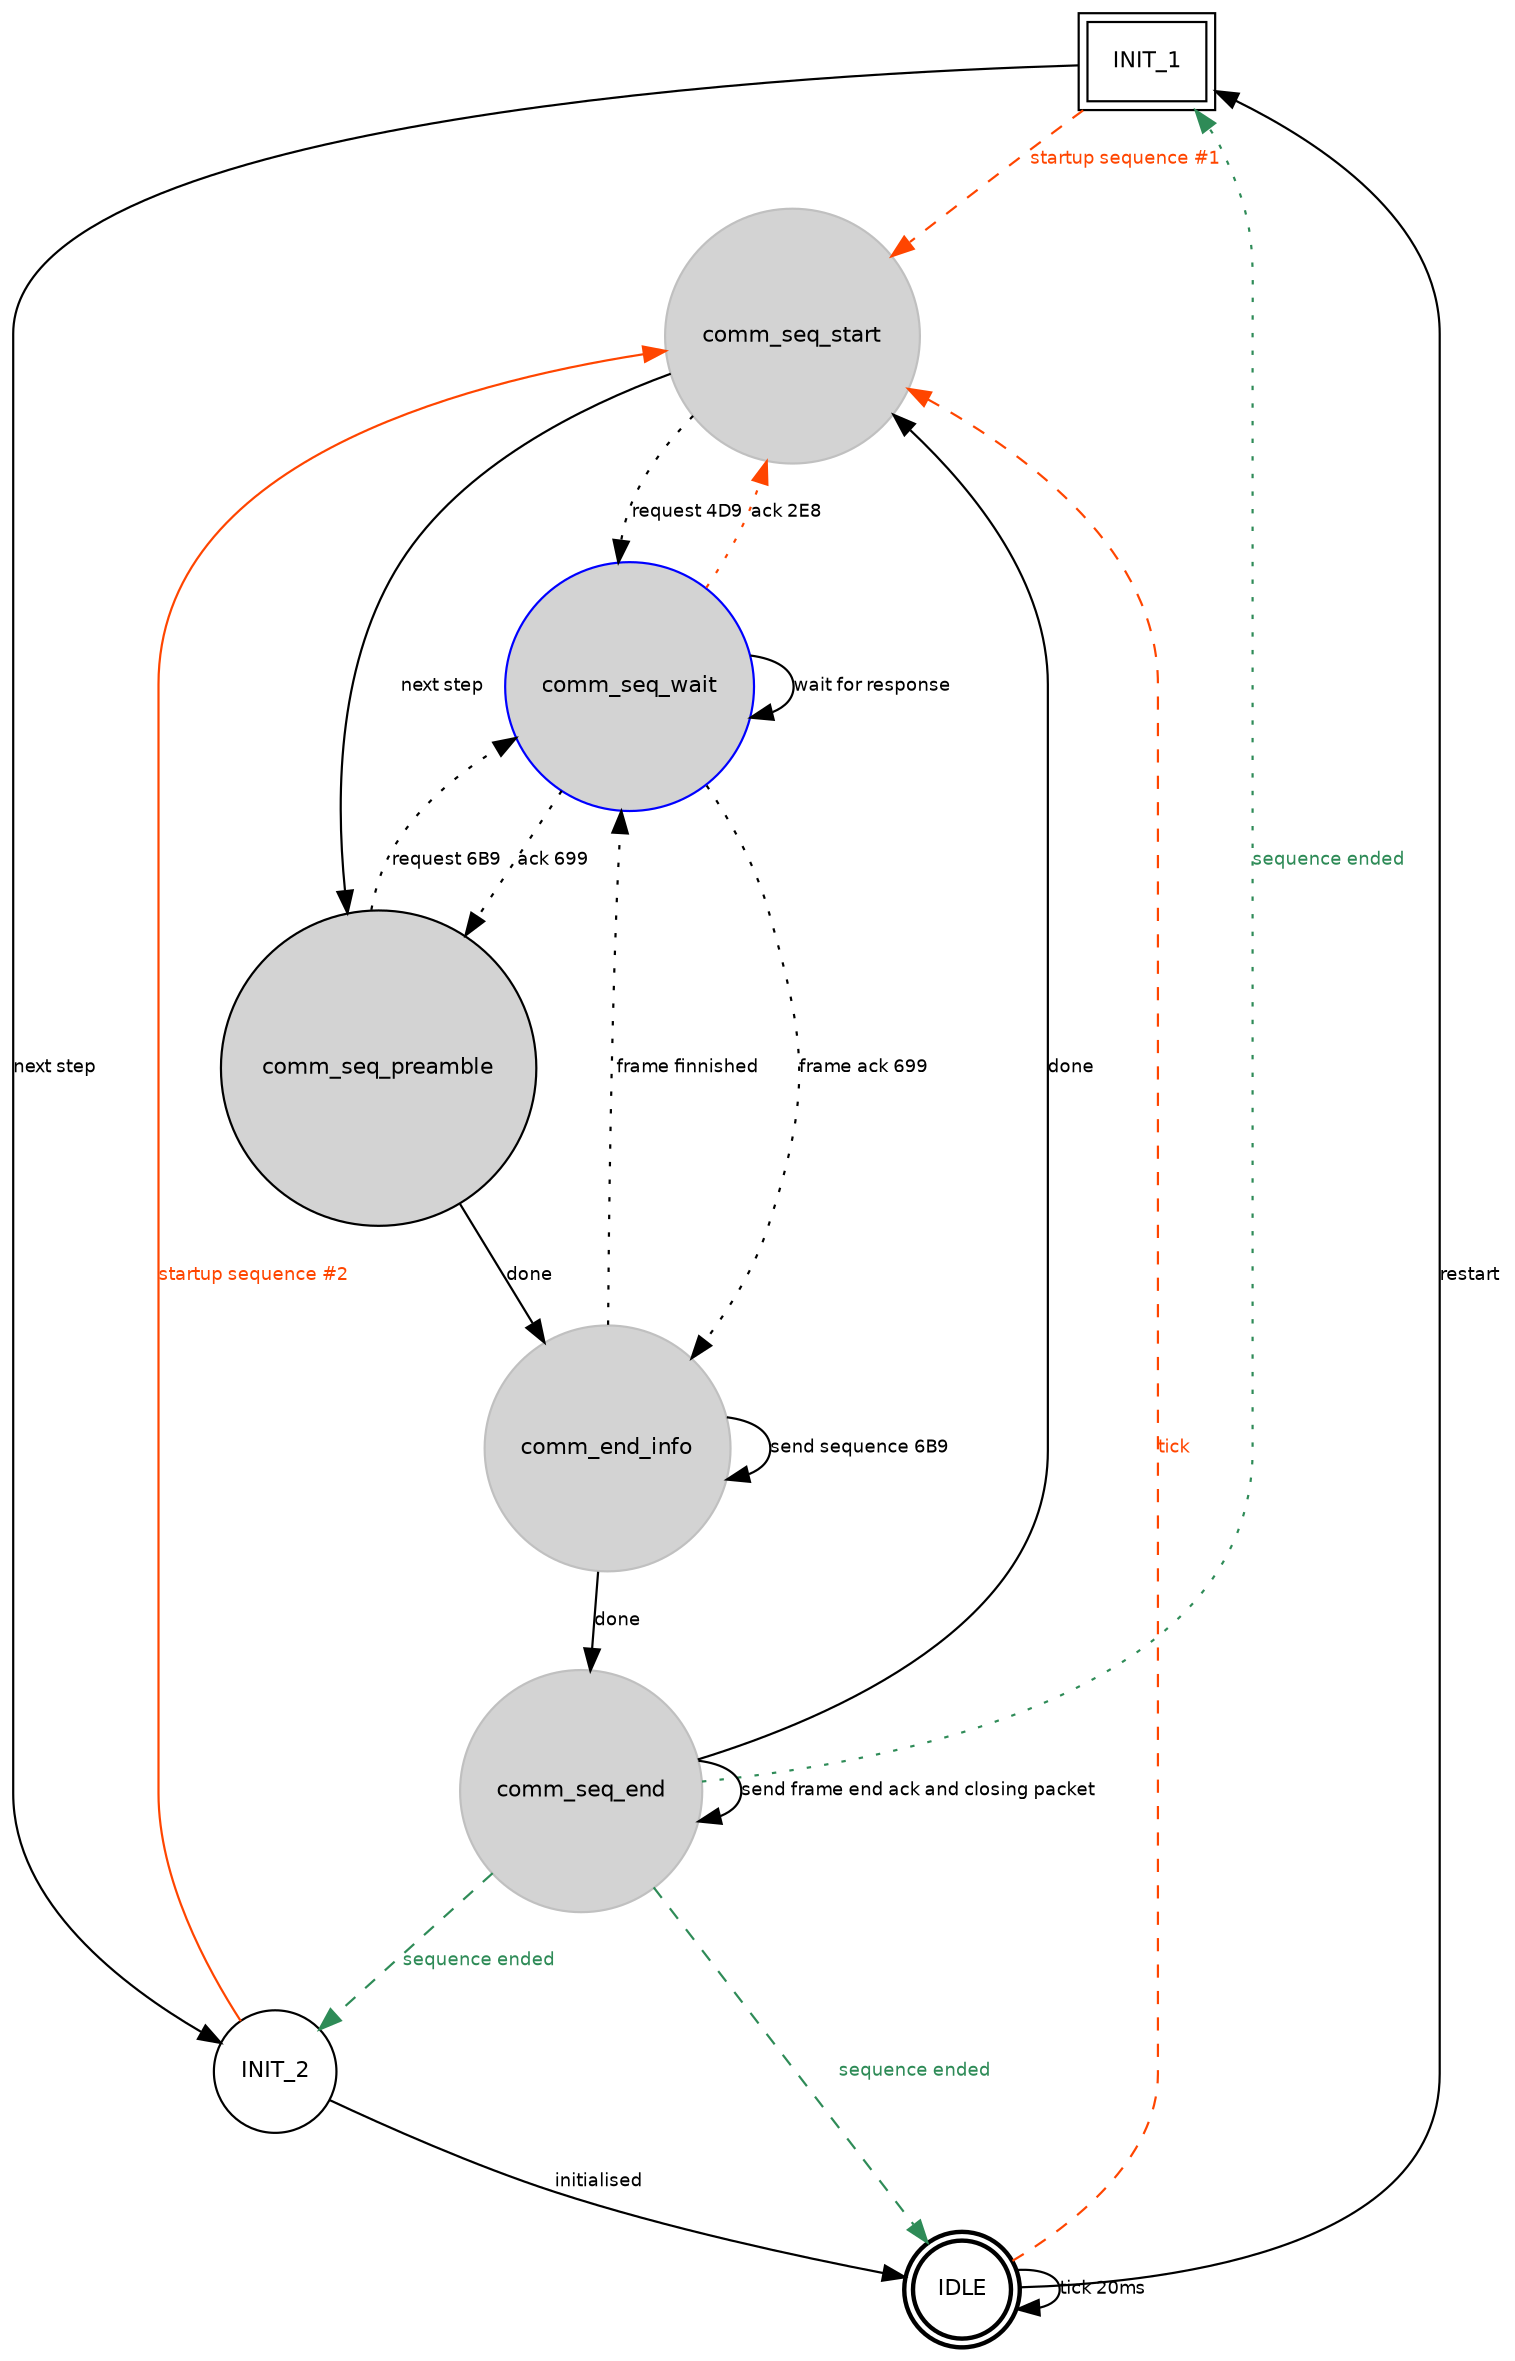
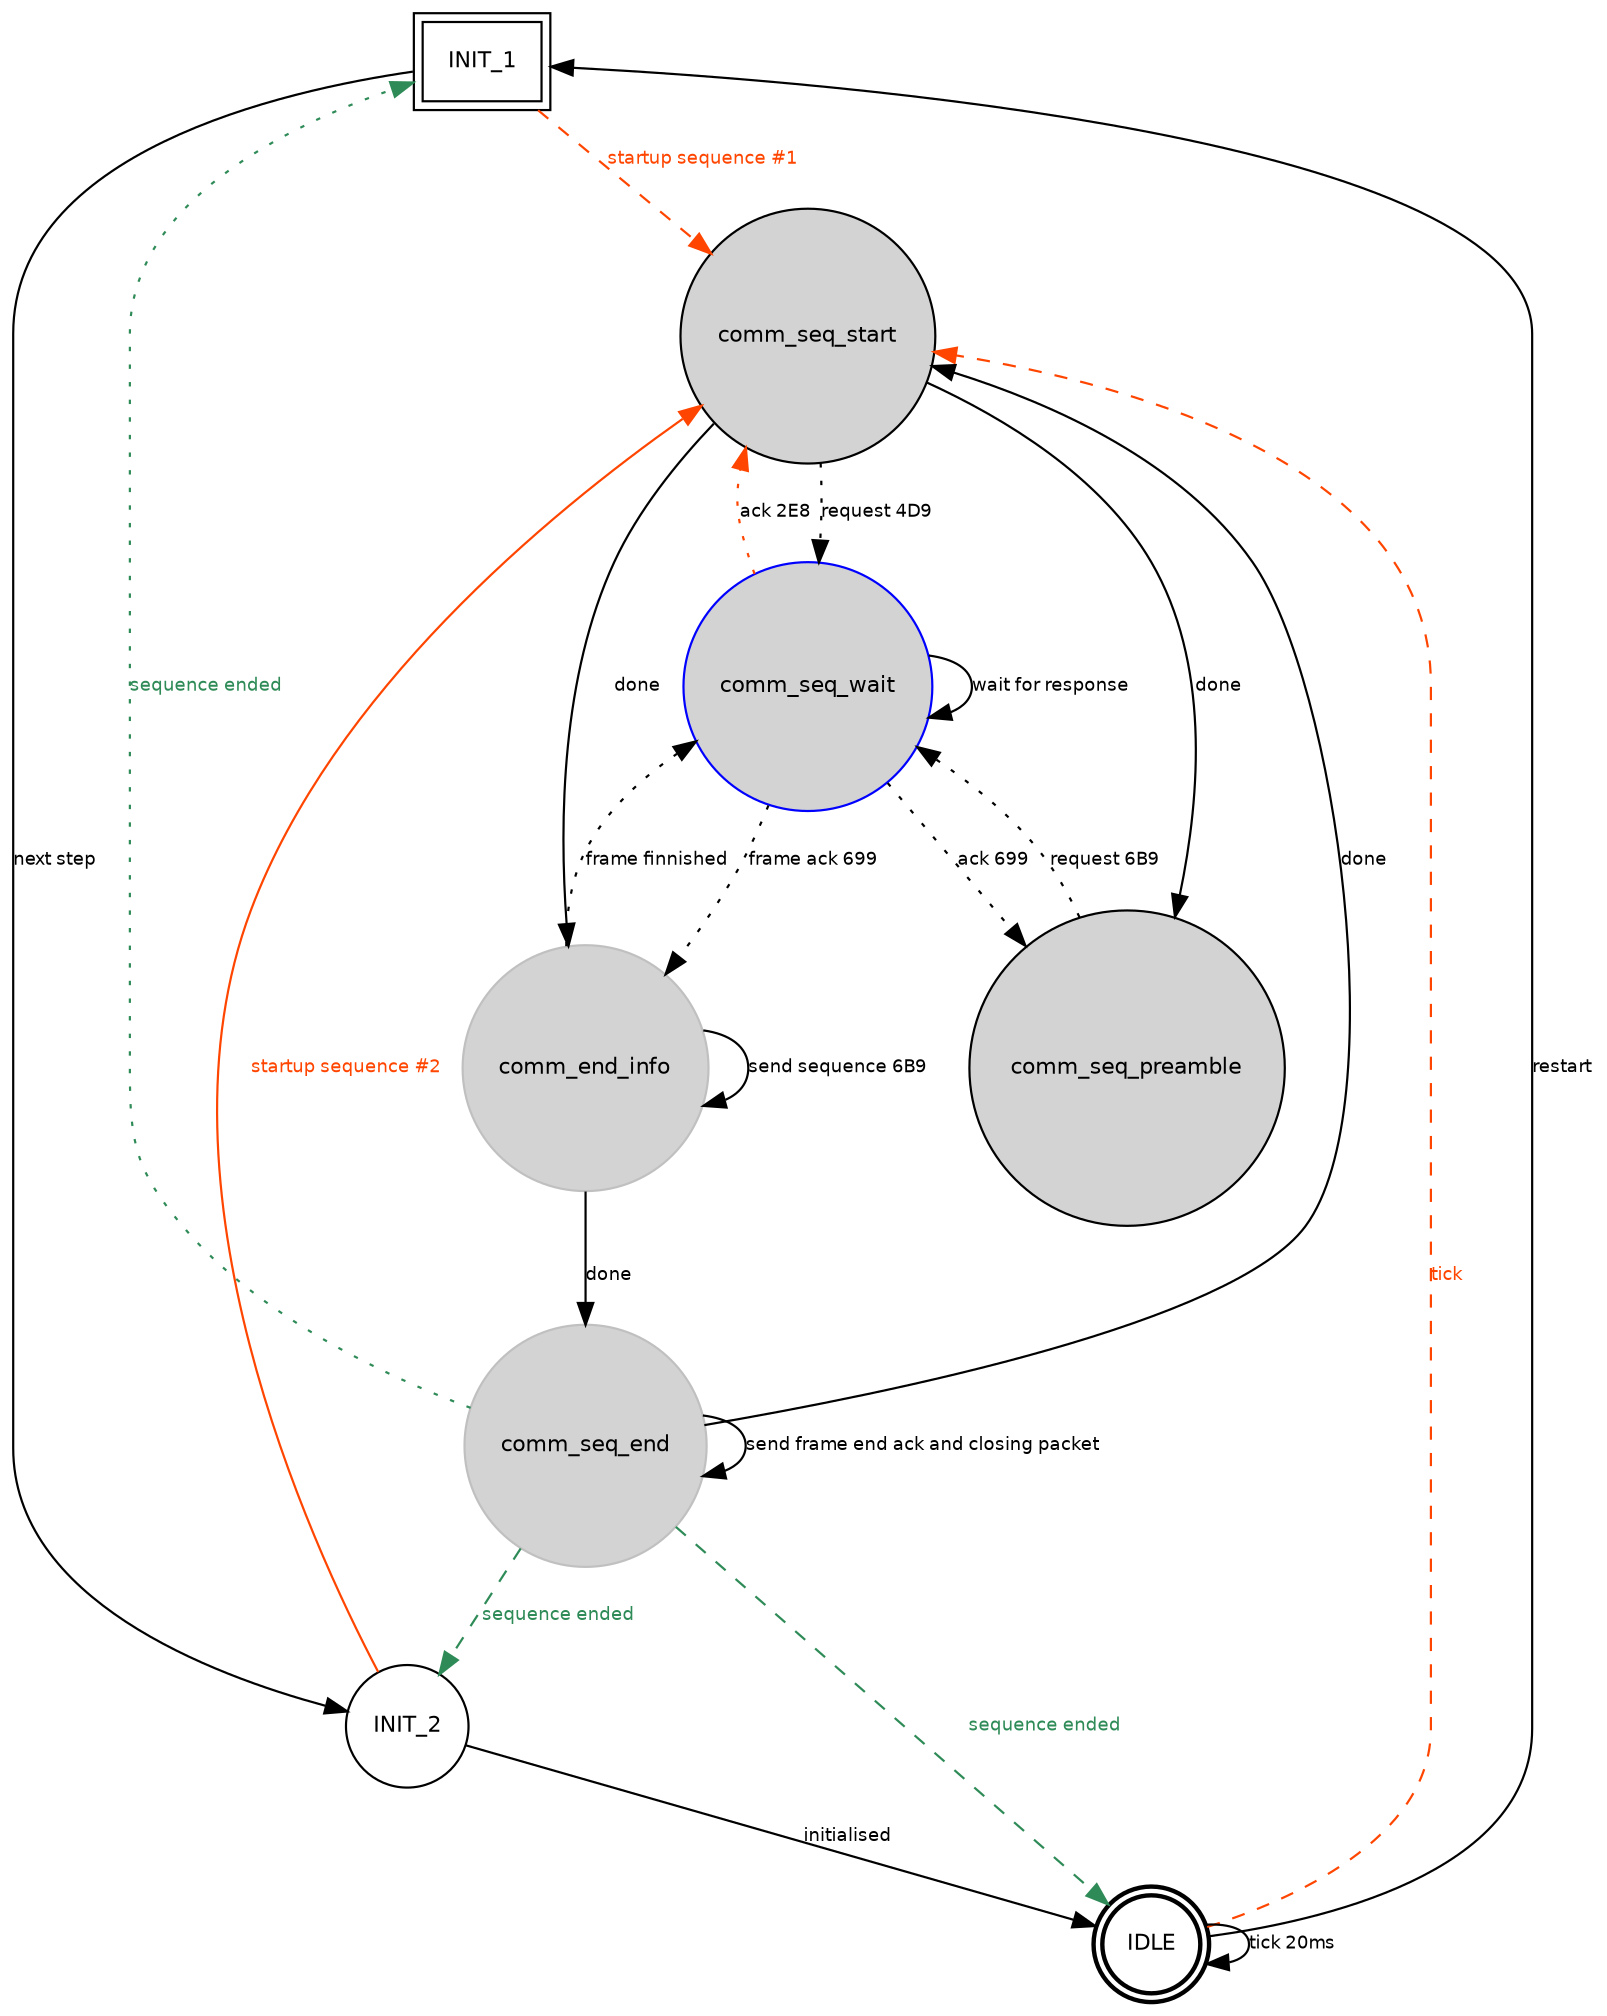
node "comm_seq_start": color grey -> black
edge "comm_seq_start" -> "comm_seq_preamble": label "next step" -> "done"
edge "comm_seq_preamble" -> "comm_end_info": now "comm_seq_start" -> "comm_end_info"
